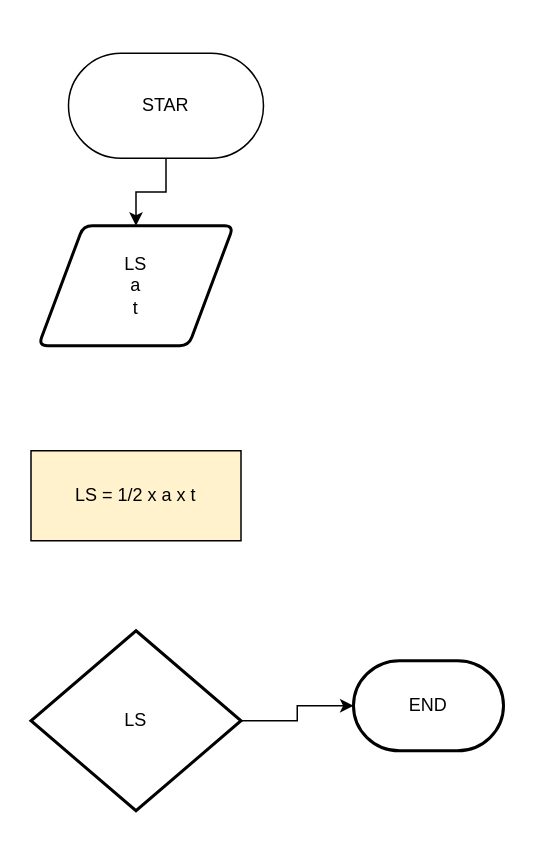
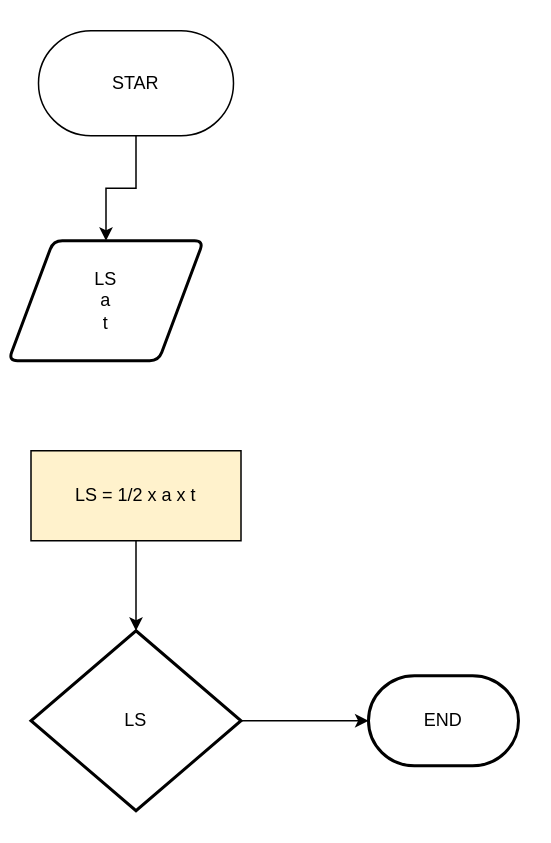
node "STAR": moved (166, 106) -> (136, 83)
node "LS a t": moved (136, 286) -> (106, 301)
edge "LS = 1/2 x a x t" -> "LS": added
node "END": moved (428, 706) -> (443, 721)
